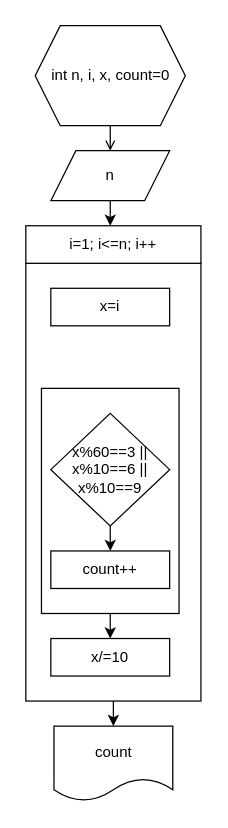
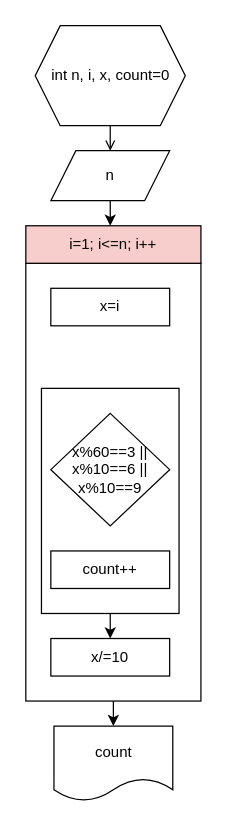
node "i=1; i<=n; i++": fillcolor #ffffff -> #f8cecc
edge "x%60==3 || x%10==6 || x%10==9" -> "count++": removed
